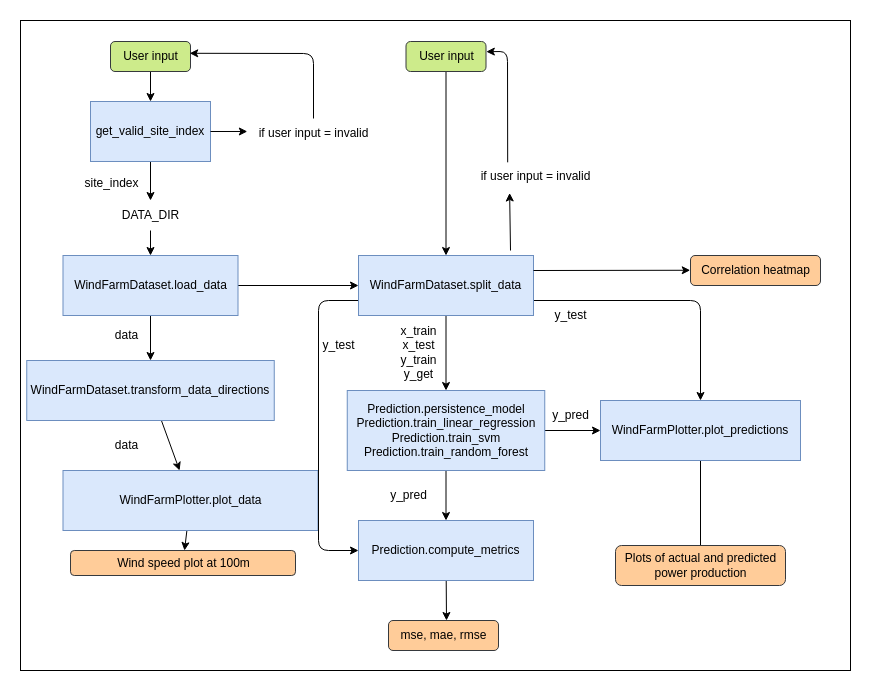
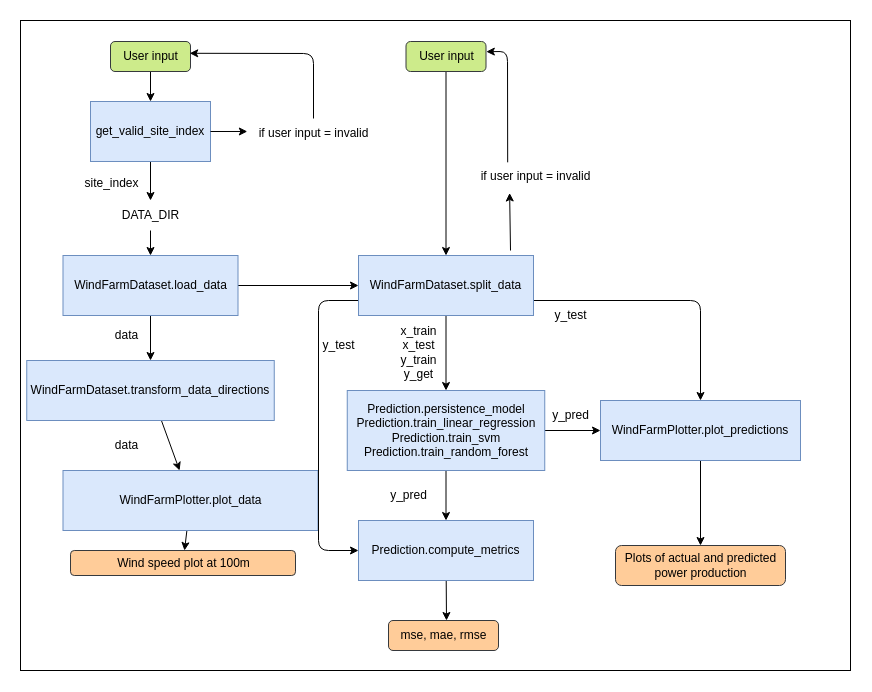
edge "WindFarmDataset.split_data" -> "Correlation heatmap": removed
node "Correlation heatmap": removed
edge "WindFarmPlotter.plot_predictions" -- "Plots of actual and predicted power production": arrowhead none -> classic
